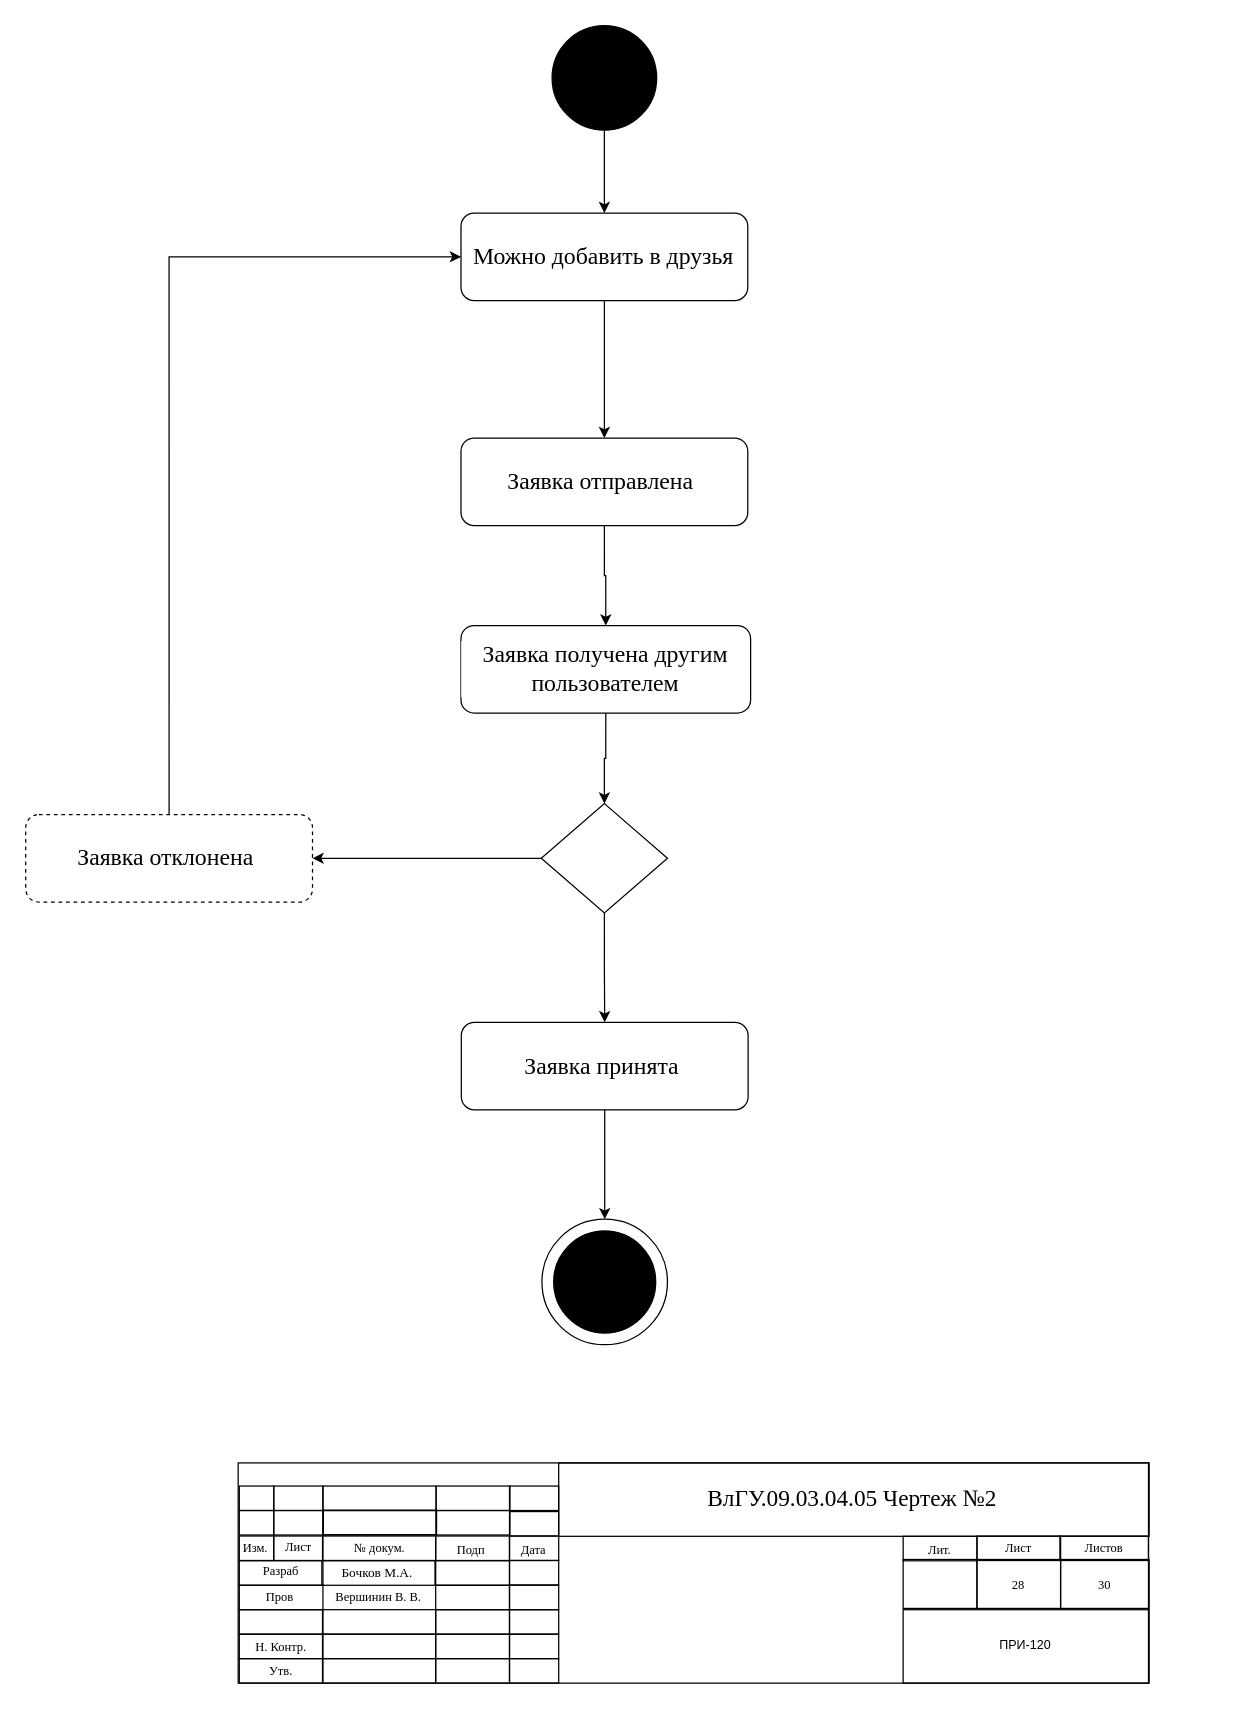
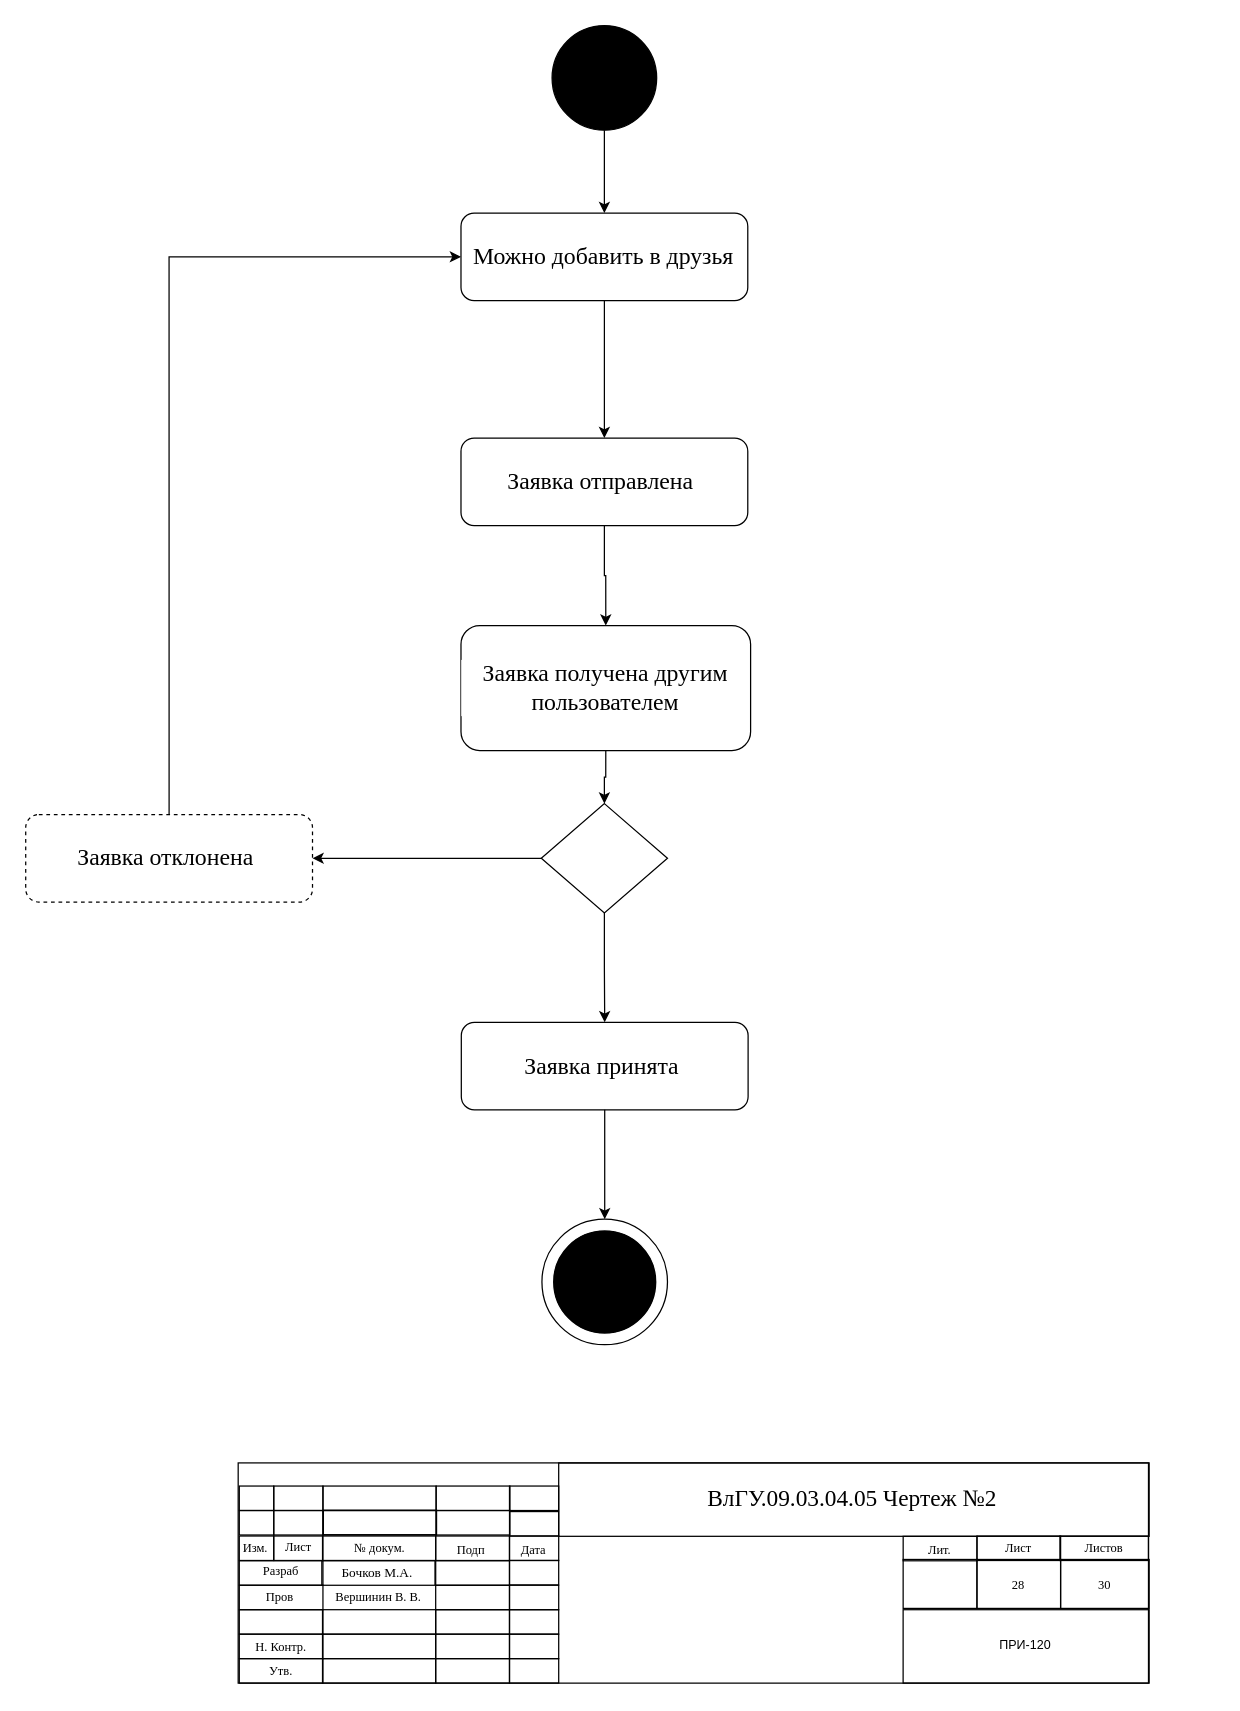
node "Заявка получена другим пользователем": size 290x88 -> 290x125
